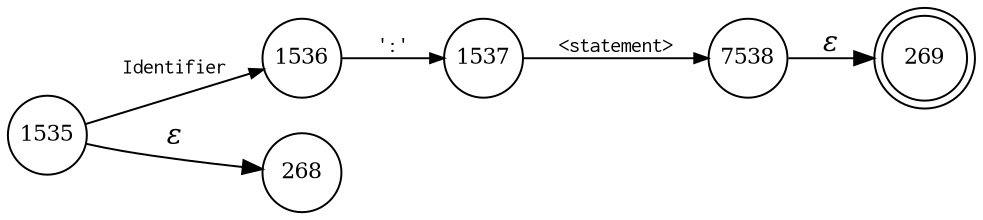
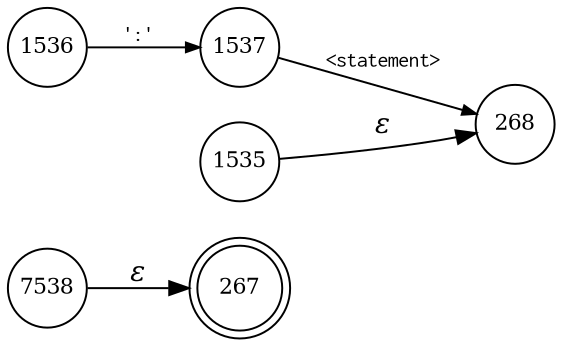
edge "1537" -> "7538": now "1537" -> "268"
node "269": label "269" -> "267"
edge "1535" -> "1536": removed, label "Identifier"
